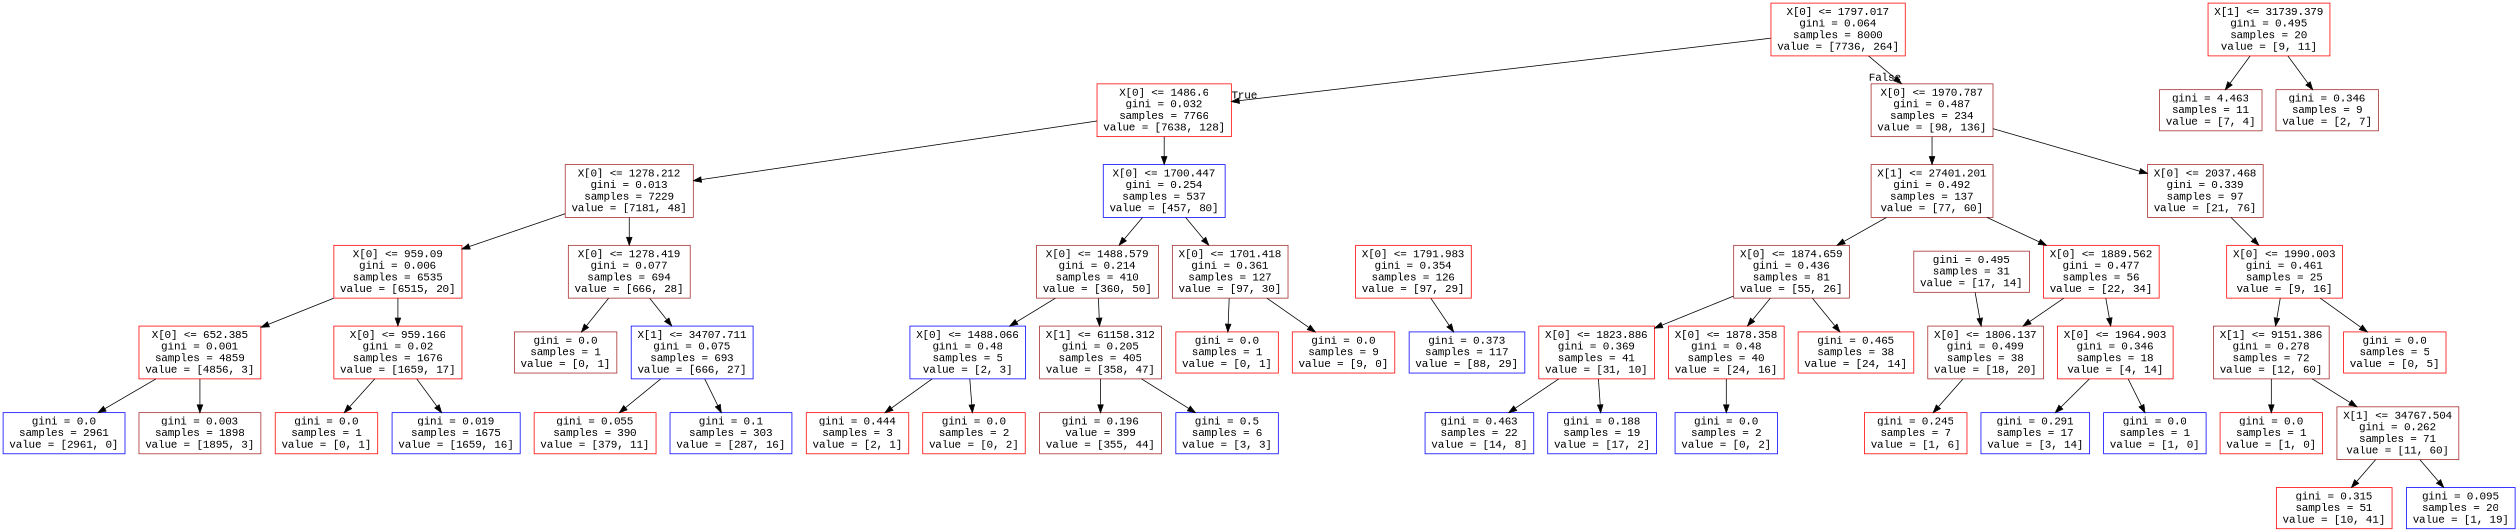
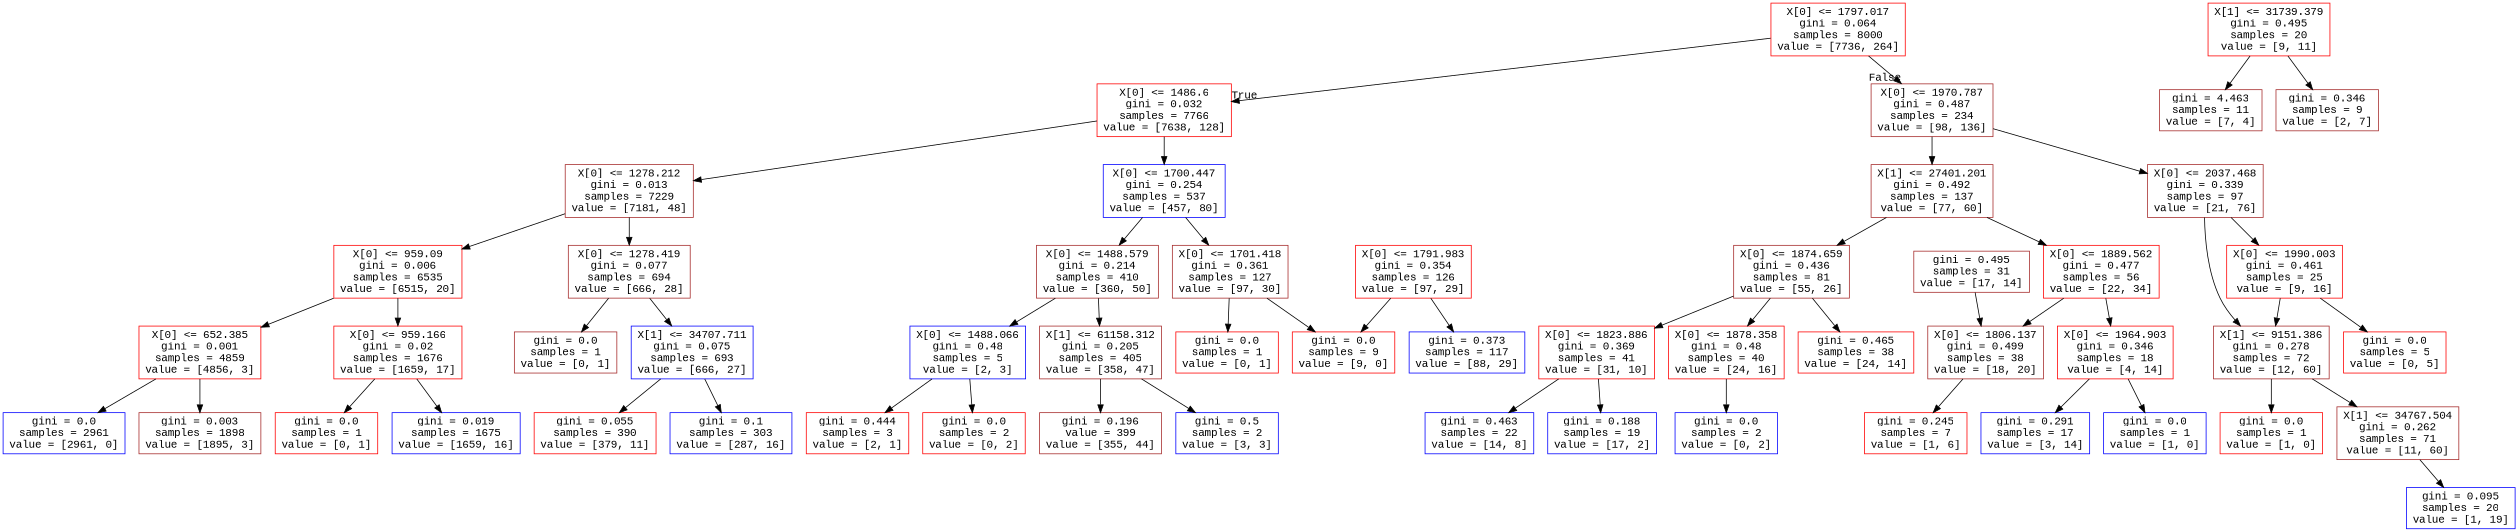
edge "X[0] <= 2037.468 gini = 0.339 samples = 97 value = [21, 76]" -> "X[1] <= 9151.386 gini = 0.278 samples = 72 value = [12, 60]": added
edge "X[0] <= 1791.983 gini = 0.354 samples = 126 value = [97, 29]" -> "gini = 0.0 samples = 9 value = [9, 0]": added
node "gini = 0.5 samples = 6 value = [3, 3]": label "gini = 0.5 samples = 6 value = [3, 3]" -> "gini = 0.5 samples = 2 value = [3, 3]"
node "gini = 0.315 samples = 51 value = [10, 41]": removed
